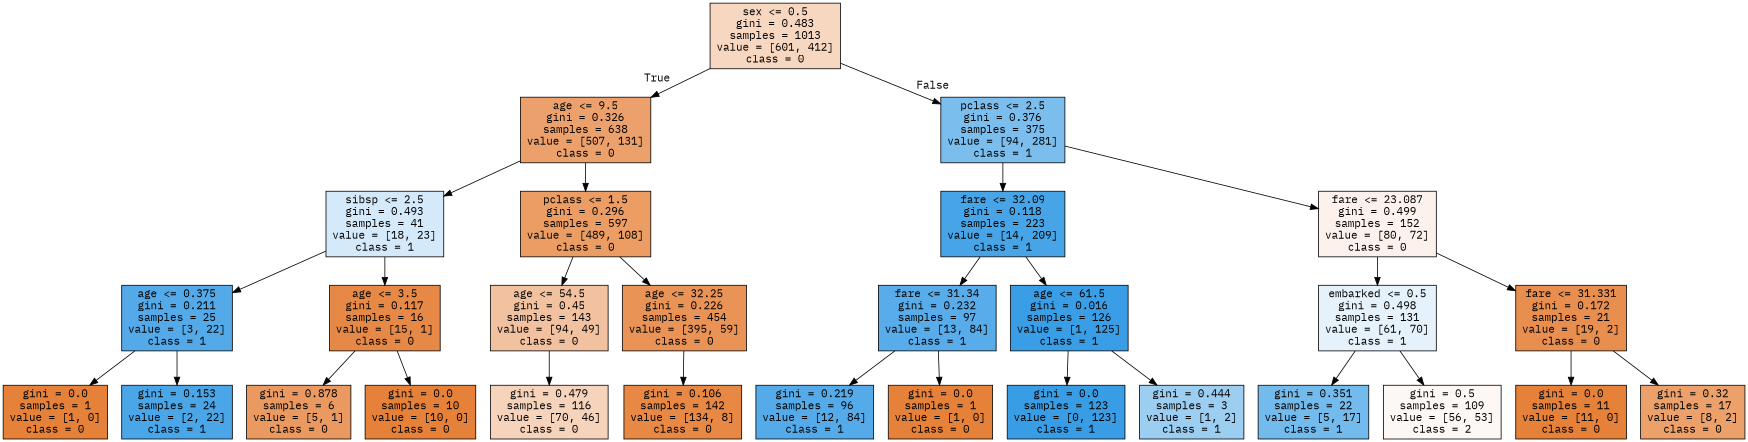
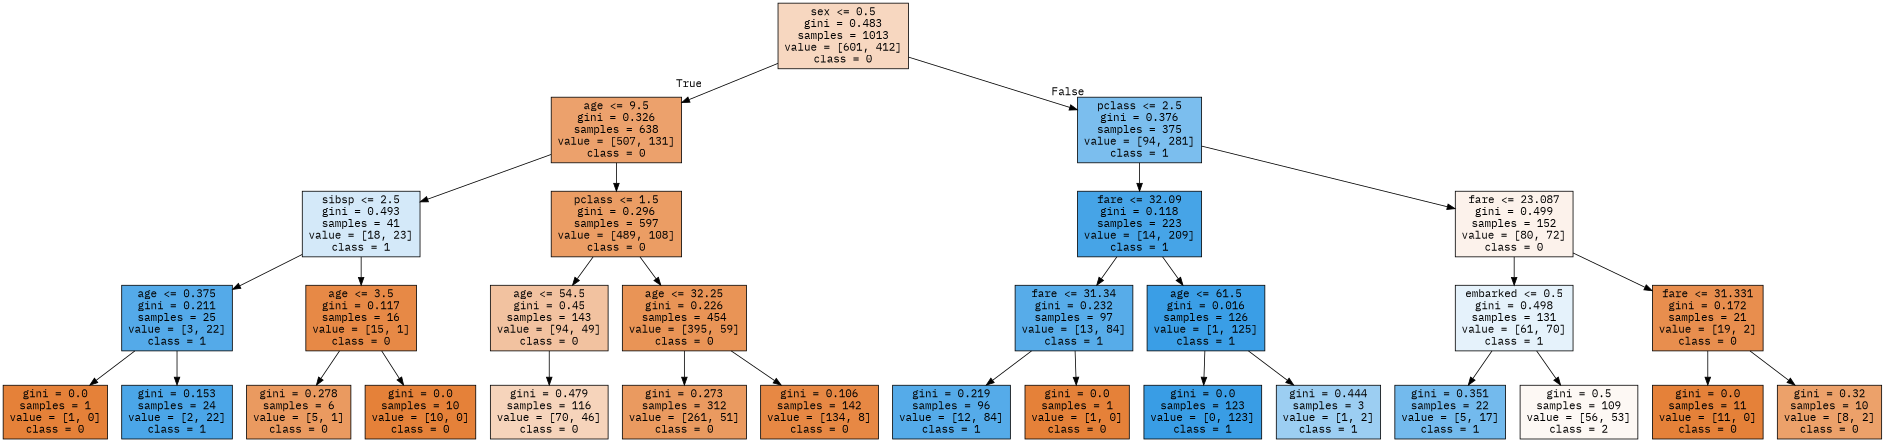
node "gini = 0.878 samples = 6 value = [5, 1] class = 0": label "gini = 0.878 samples = 6 value = [5, 1] class = 0" -> "gini = 0.278 samples = 6 value = [5, 1] class = 0"
node "gini = 0.273 samples = 312 value = [261, 51] class = 0": added
node "gini = 0.32 samples = 17 value = [8, 2] class = 0": label "gini = 0.32 samples = 17 value = [8, 2] class = 0" -> "gini = 0.32 samples = 10 value = [8, 2] class = 0"
